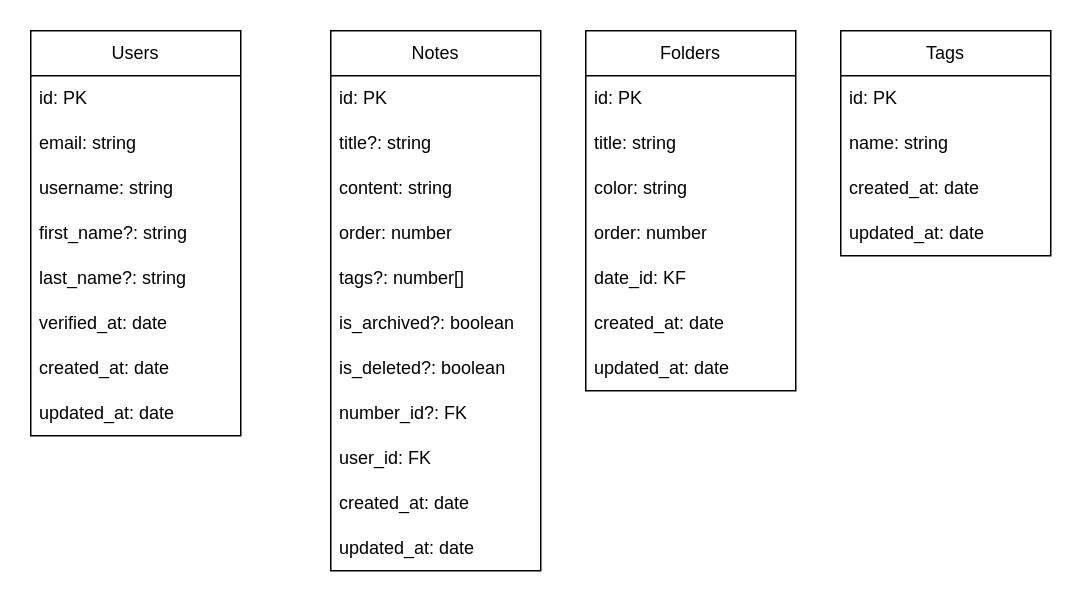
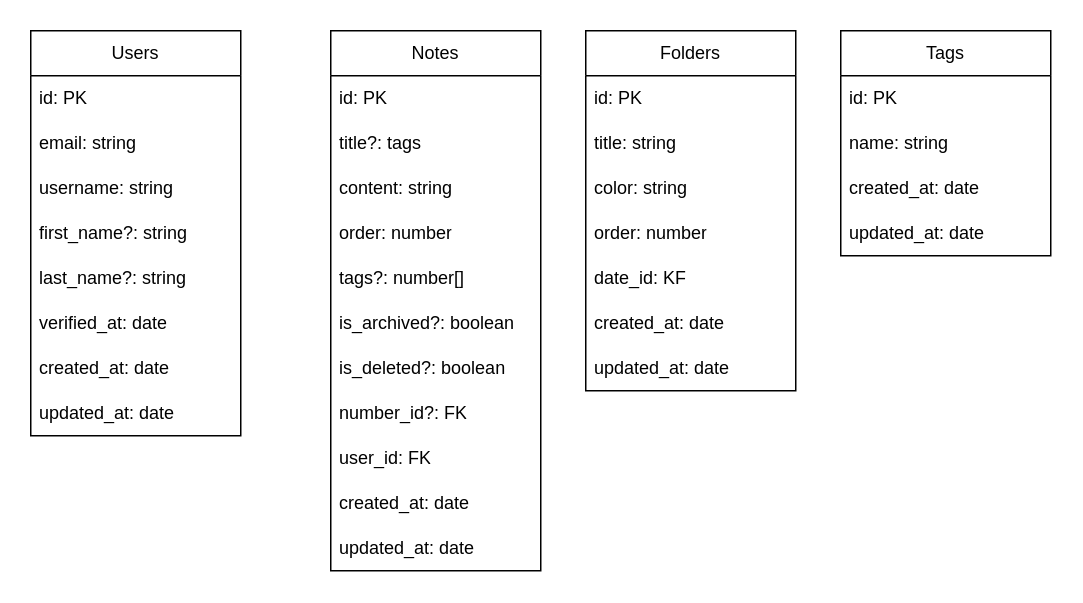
node "title?: string": label "title?: string" -> "title?: tags"
